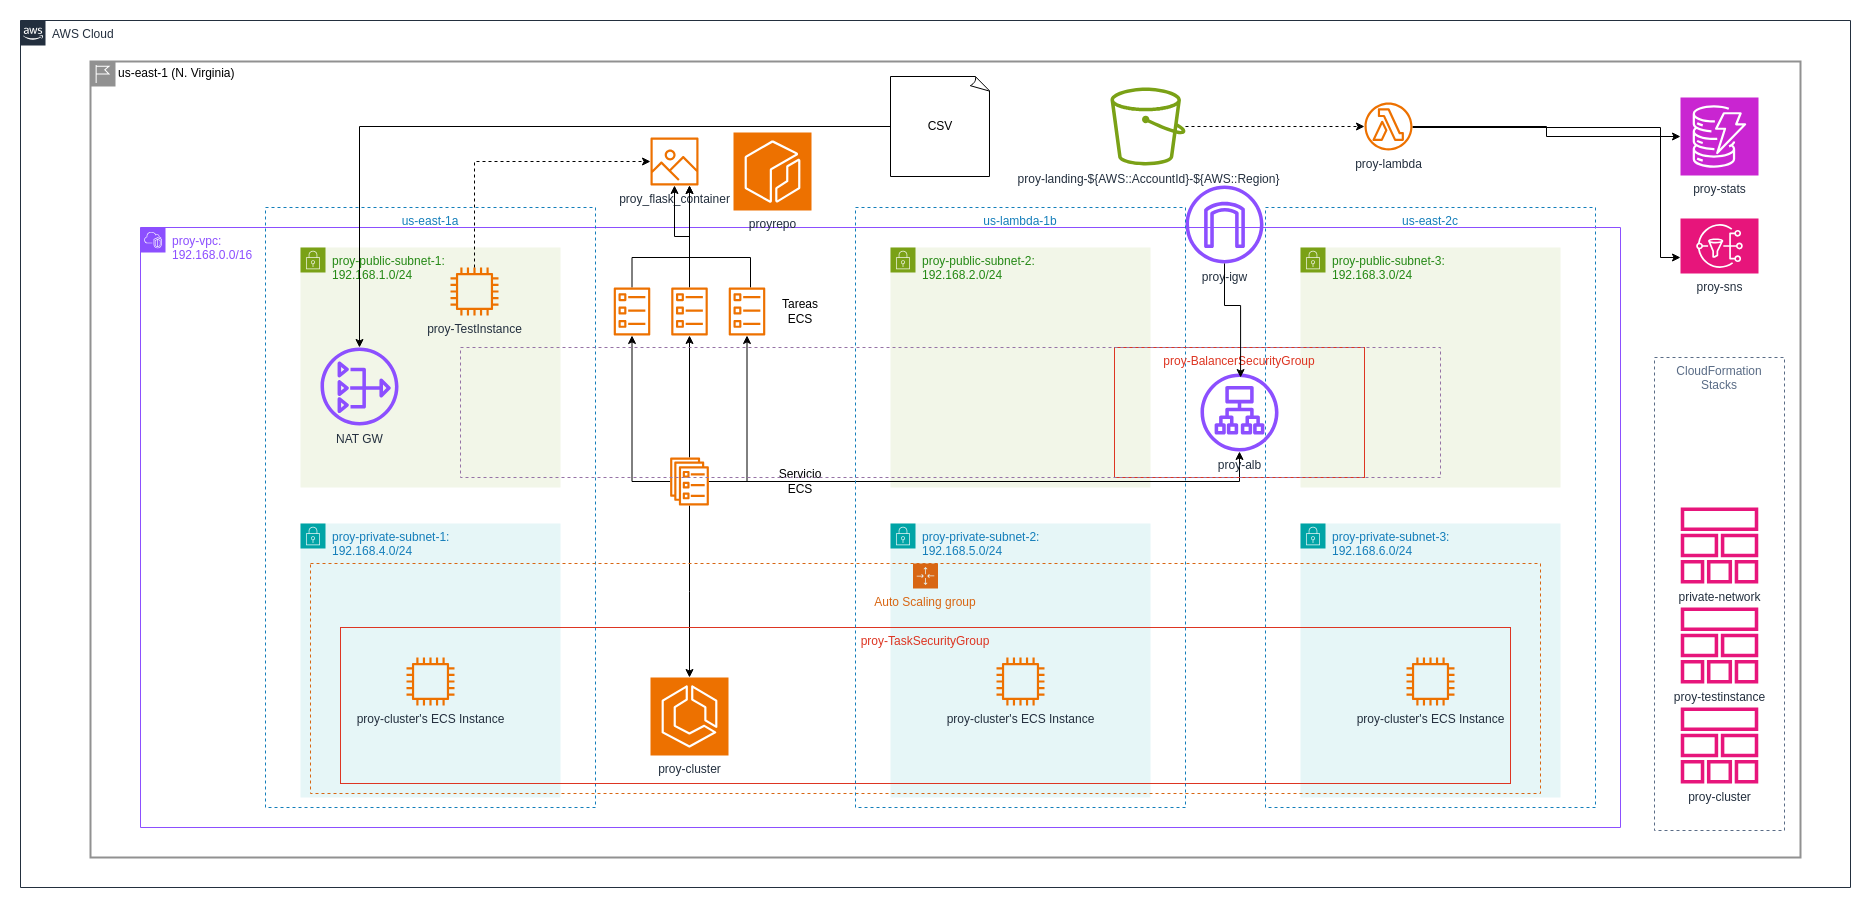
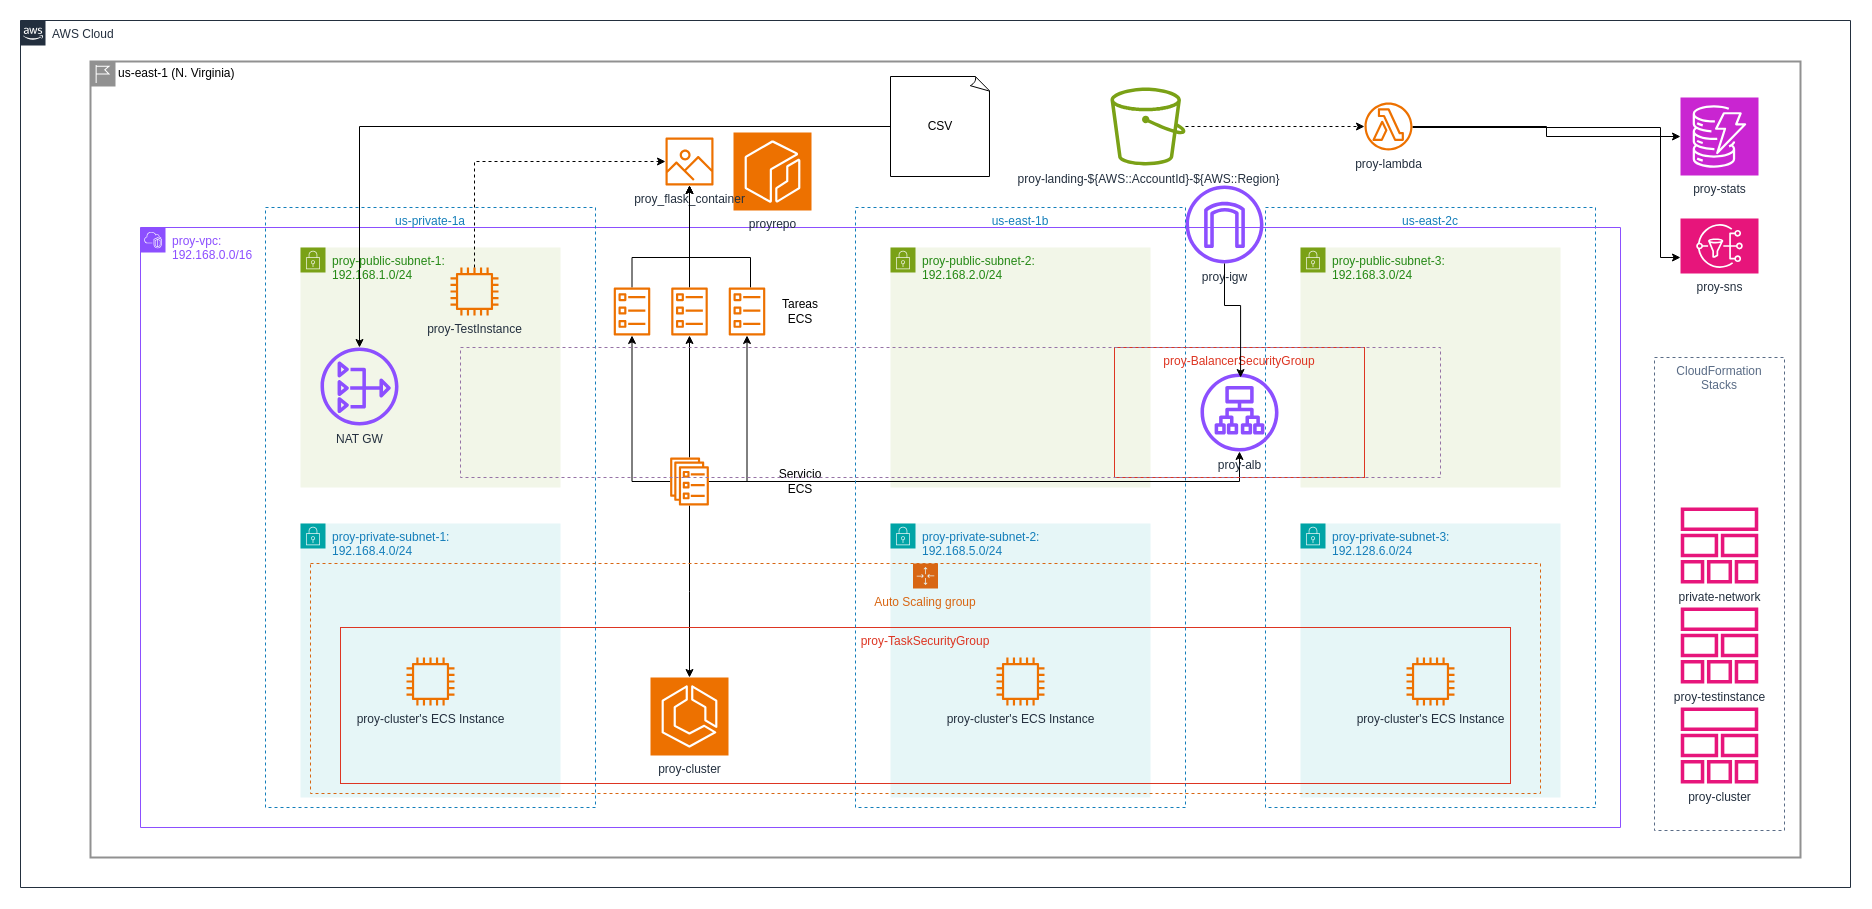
node "proy_flask_container": moved (675, 162) -> (690, 162)
node "us-east-1a": label "us-east-1a" -> "us-private-1a"
node "us-lambda-1b": label "us-lambda-1b" -> "us-east-1b"
node "proy-private-subnet-3: 192.168.6.0/24": label "proy-private-subnet-3: 192.168.6.0/24" -> "proy-private-subnet-3: 192.128.6.0/24"
